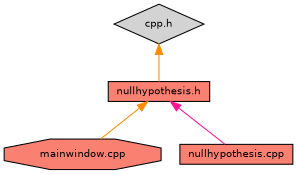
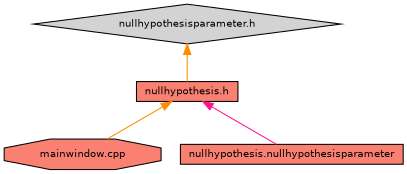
node "cpp.h": label "cpp.h" -> "nullhypothesisparameter.h"
node "nullhypothesis.cpp": label "nullhypothesis.cpp" -> "nullhypothesis.nullhypothesisparameter"
